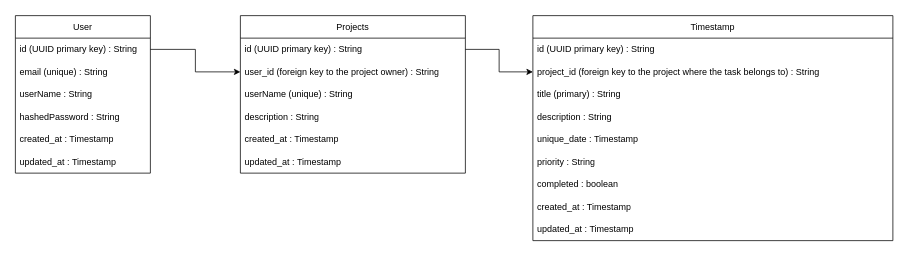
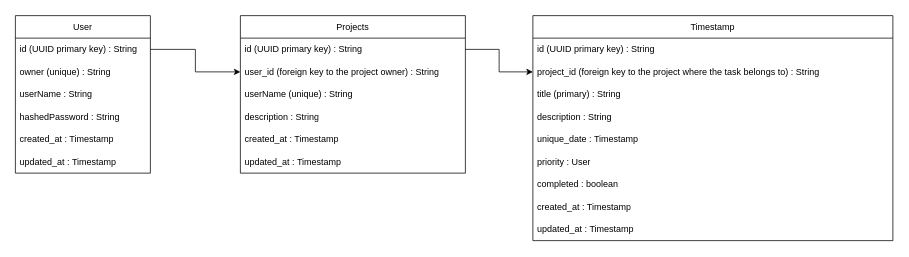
node "email (unique) : String": label "email (unique) : String" -> "owner (unique) : String"
node "priority : String": label "priority : String" -> "priority : User"
